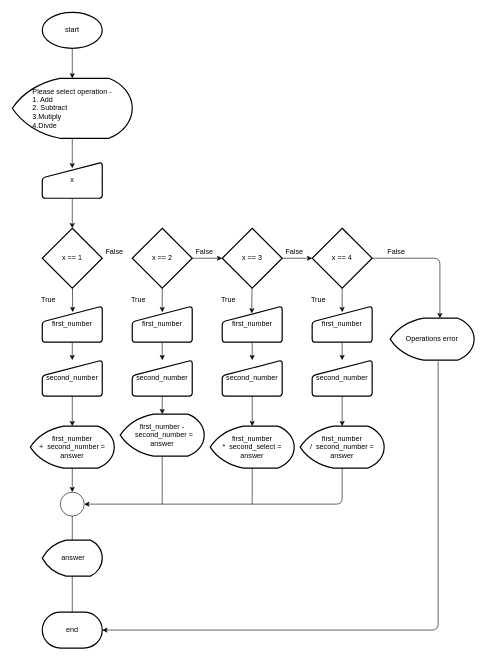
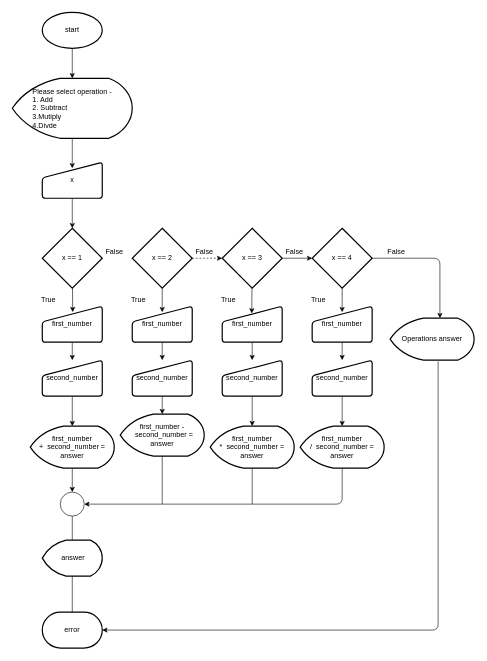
edge "x == 2" -> "x == 3": style solid -> dashed
node "Operations error": label "Operations error" -> "Operations answer"
node "first_number * second_select = answer": label "first_number * second_select = answer" -> "first_number * second_number = answer"
node "end": label "end" -> "error"
